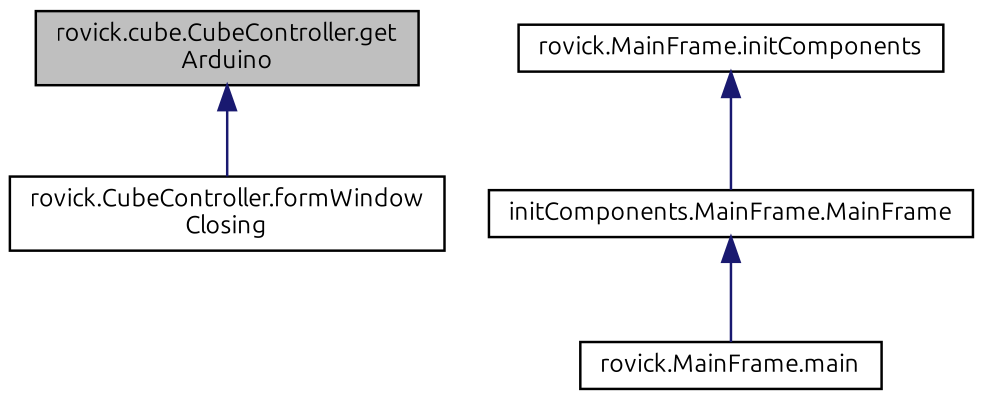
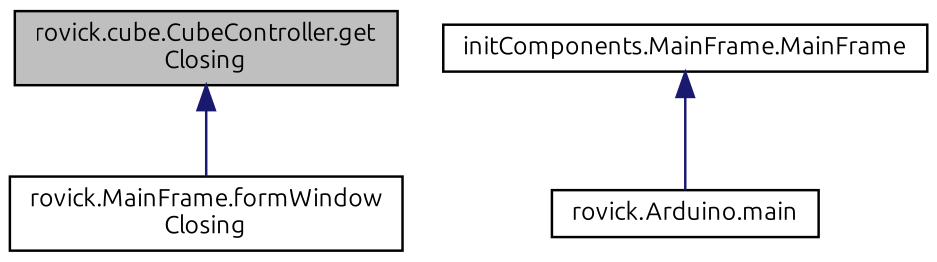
node "rovick.cube.CubeController.get Arduino": label "rovick.cube.CubeController.get Arduino" -> "rovick.cube.CubeController.get Closing"
node "rovick.MainFrame.initComponents": removed
node "rovick.CubeController.formWindow Closing": label "rovick.CubeController.formWindow Closing" -> "rovick.MainFrame.formWindow Closing"
node "rovick.MainFrame.main": label "rovick.MainFrame.main" -> "rovick.Arduino.main"
